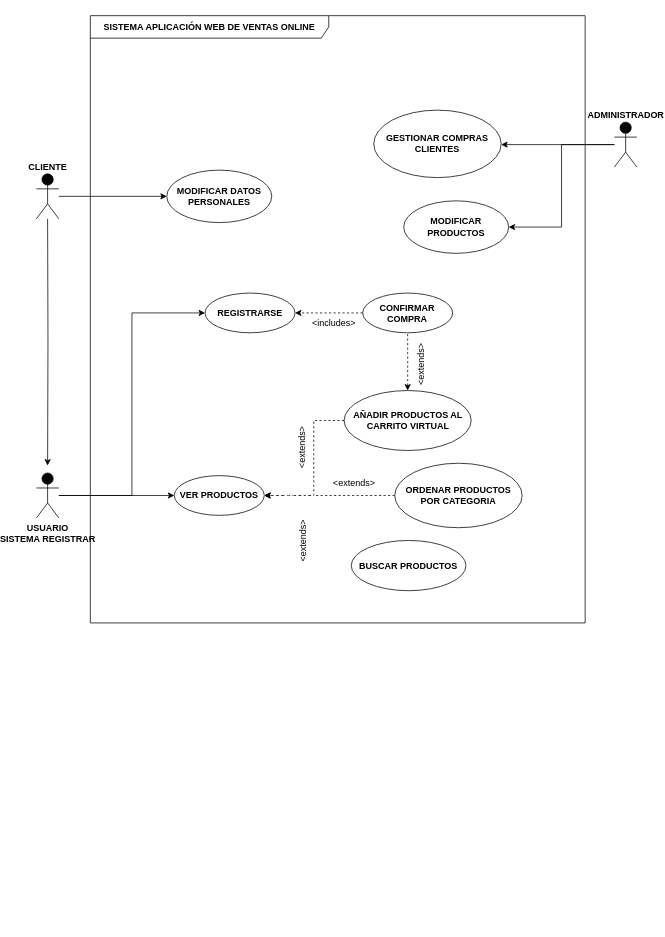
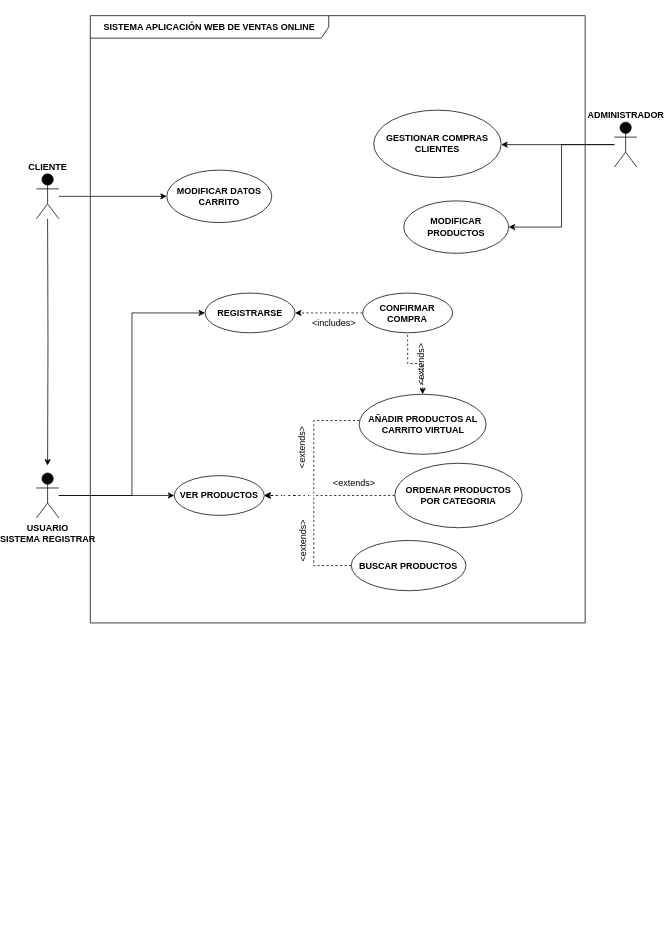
node "MODIFICAR DATOS PERSONALES": label "MODIFICAR DATOS PERSONALES" -> "MODIFICAR DATOS CARRITO"
node "AÑADIR PRODUCTOS AL CARRITO VIRTUAL": moved (408, 420) -> (423, 424)
edge "BUSCAR PRODUCTOS" -> "VER PRODUCTOS": added
